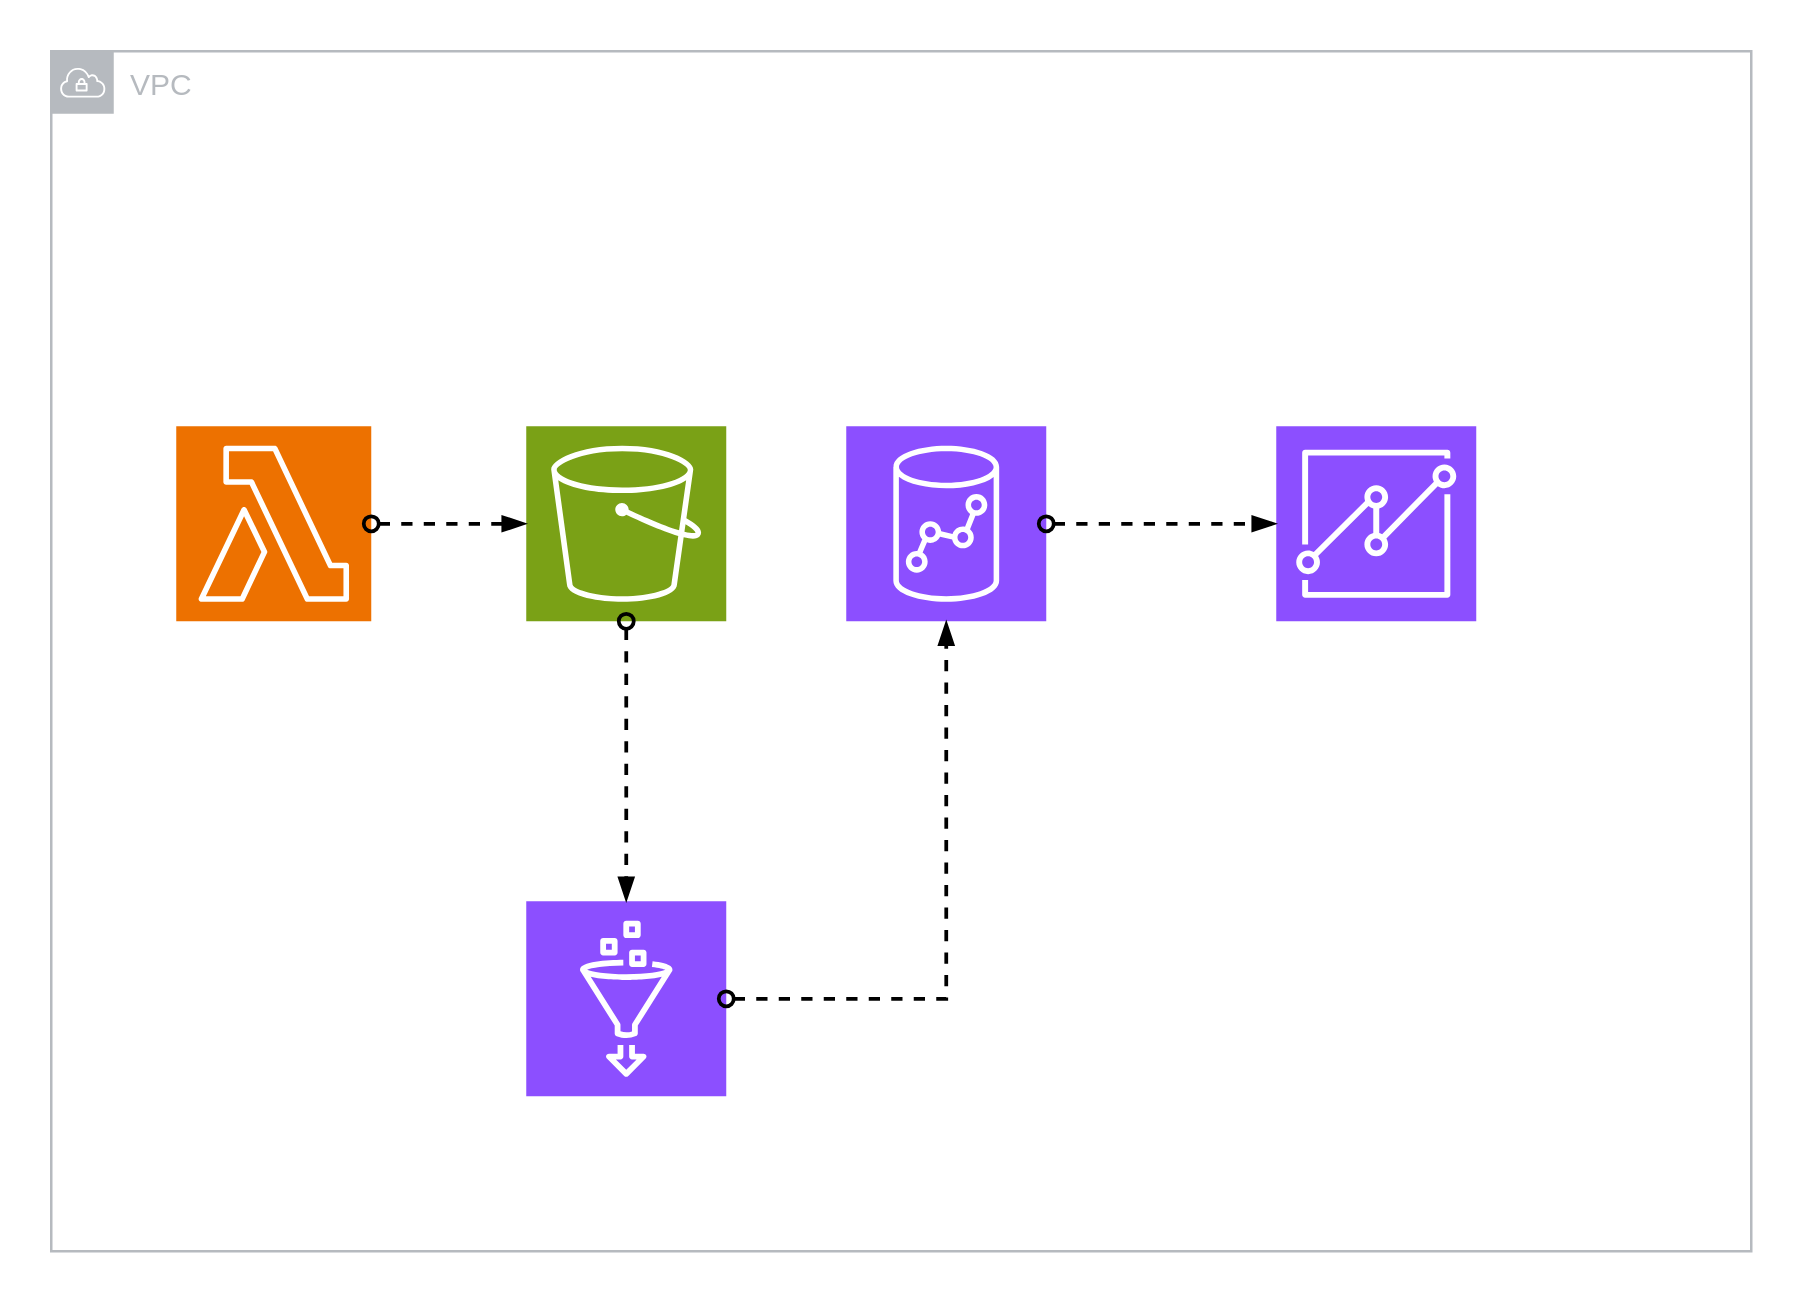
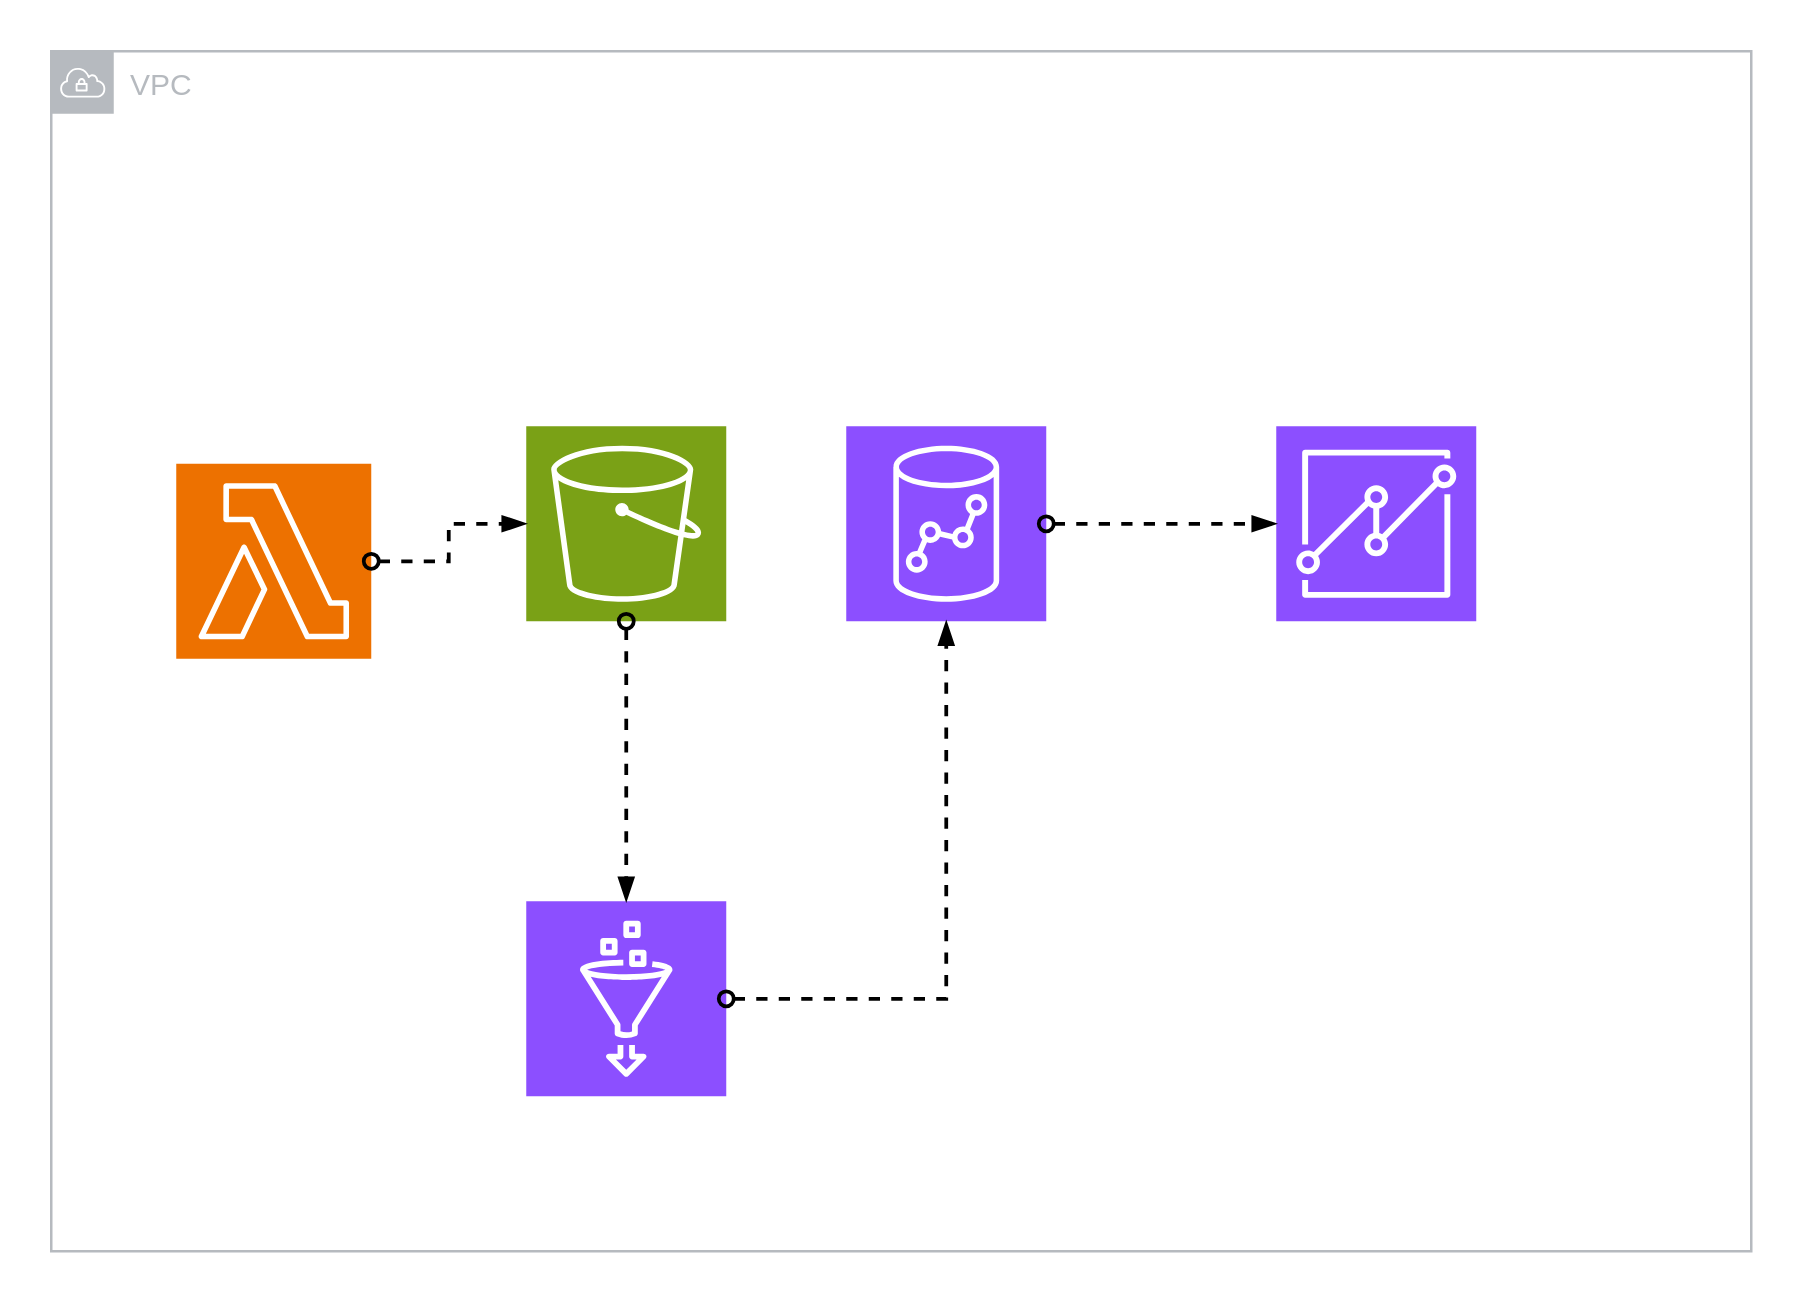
node "lambda": moved (274, 524) -> (274, 561)
